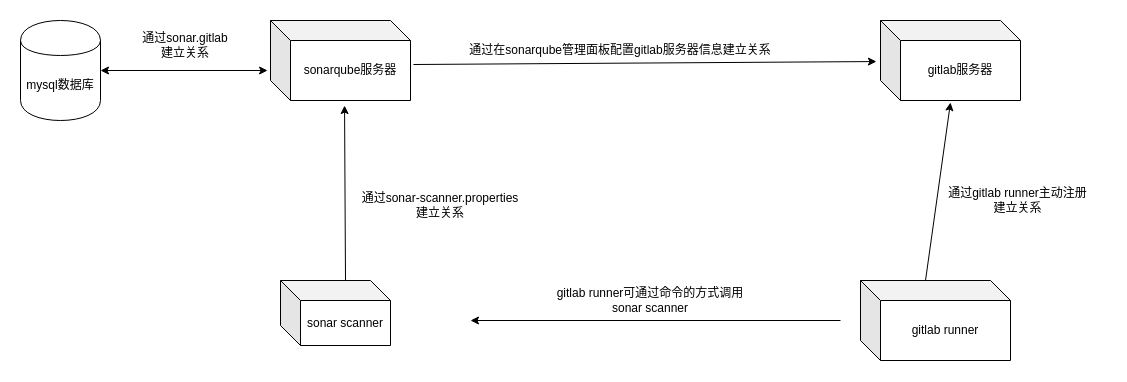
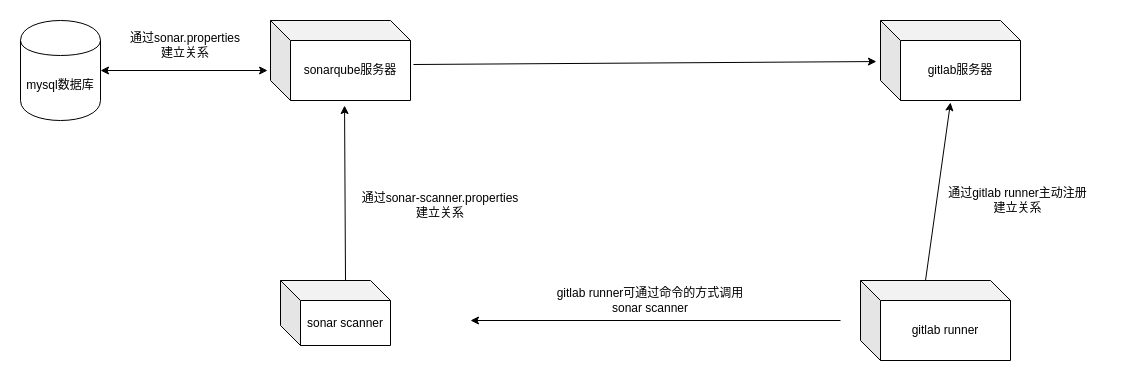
node "通过sonar.gitlab 建立关系": label "通过sonar.gitlab 建立关系" -> "通过sonar.properties 建立关系"
node "通过在sonarqube管理面板配置gitlab服务器信息建立关系": removed
